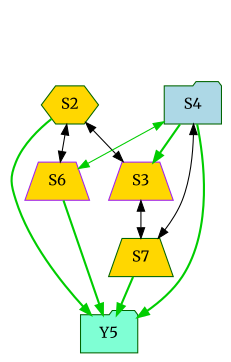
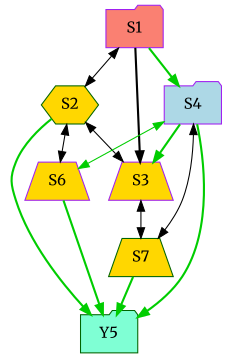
node "S1": added
node "S4": color darkgreen -> purple
